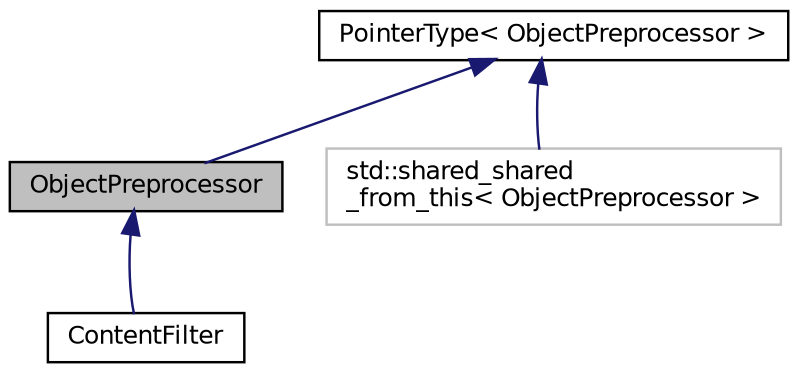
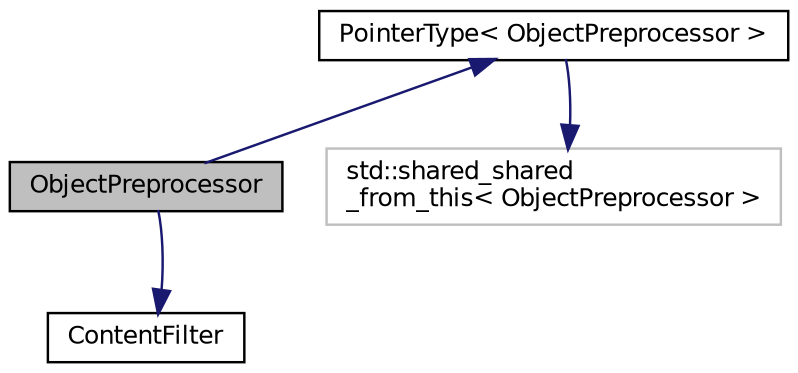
edge "std::shared_shared _from_this< ObjectPreprocessor >" -> "PointerType< ObjectPreprocessor >": reversed
edge "ContentFilter" -> "ObjectPreprocessor": reversed
